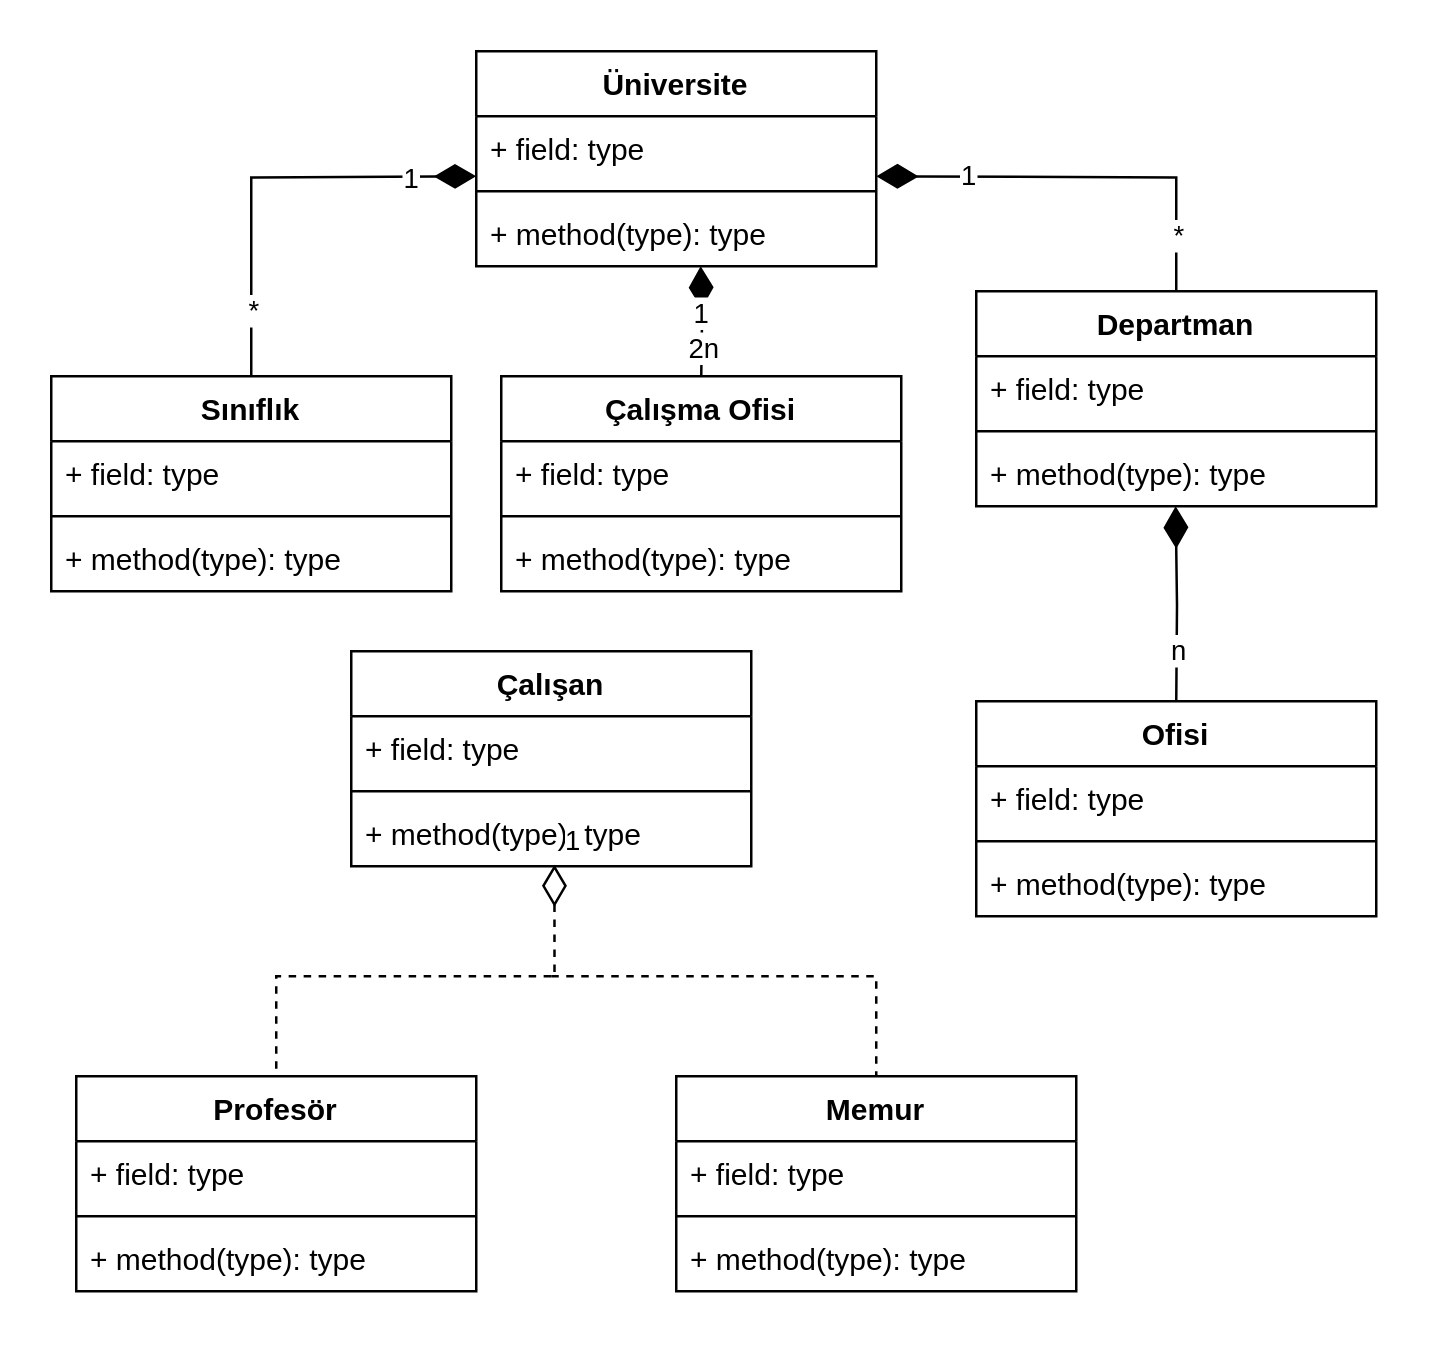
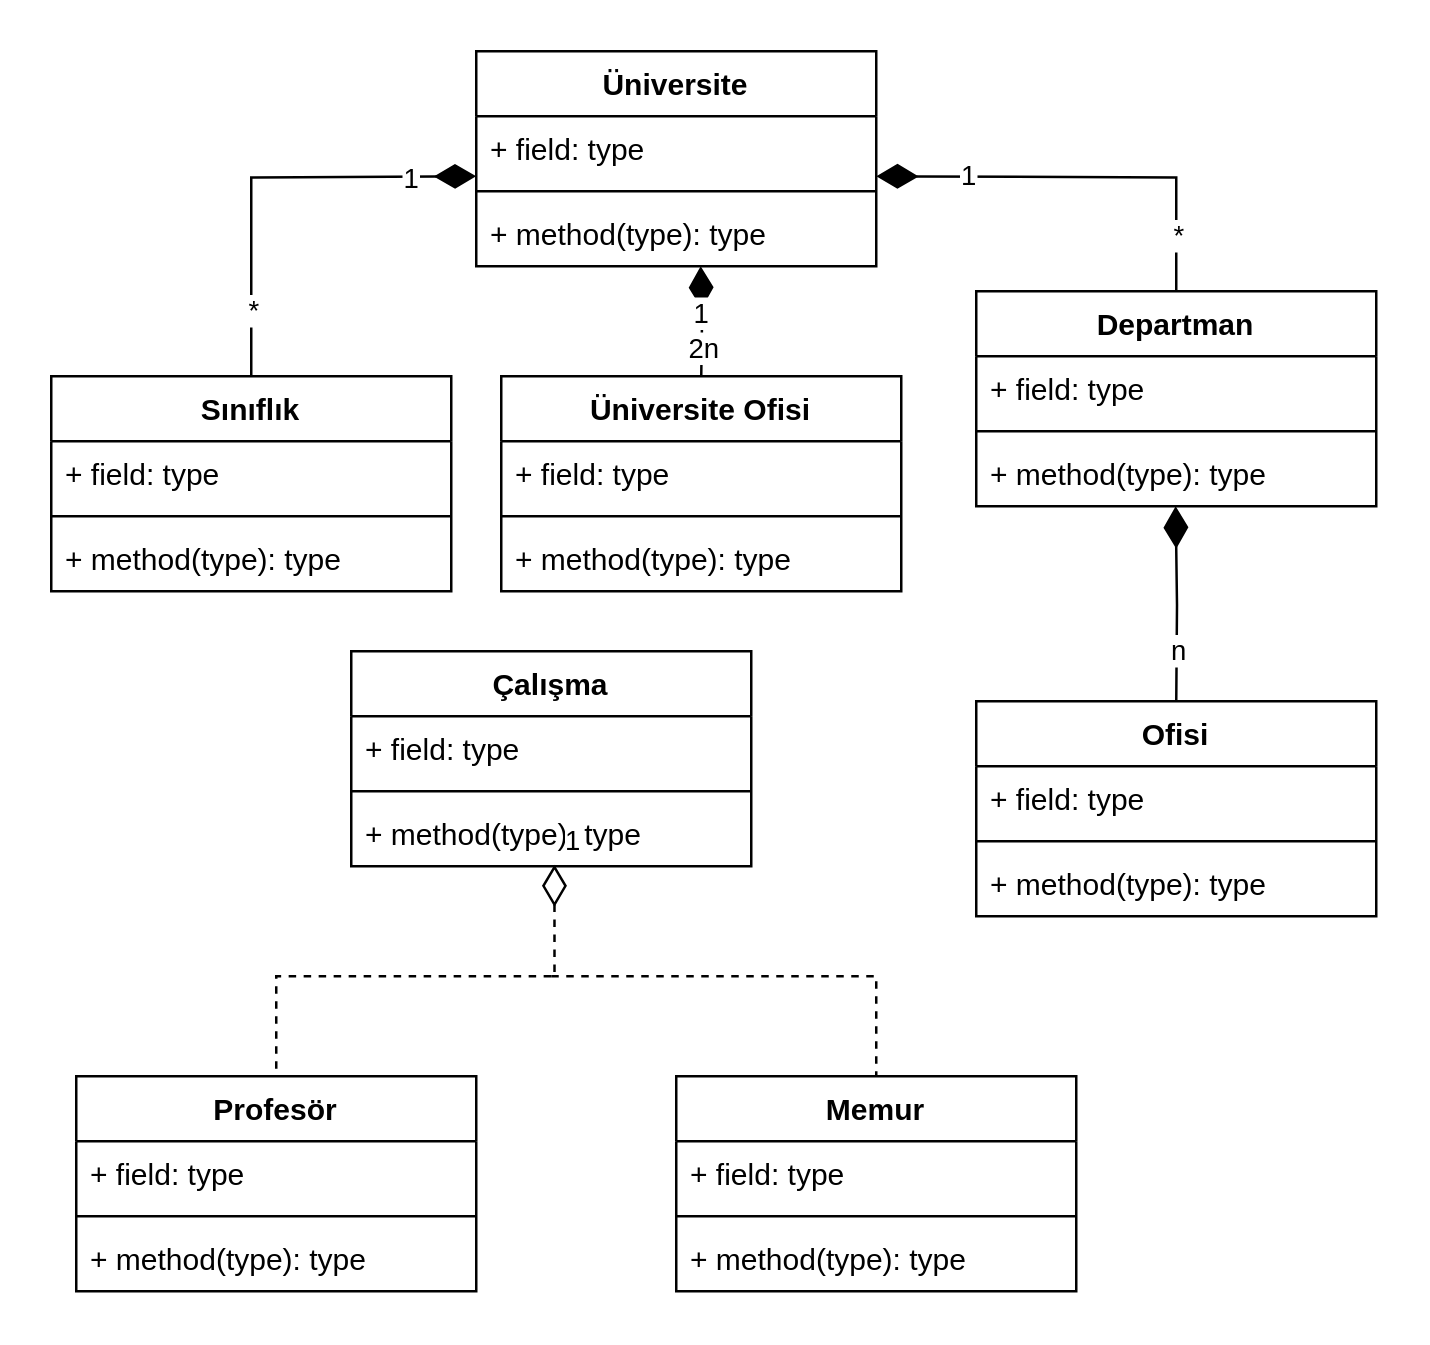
node "Çalışma Ofisi": label "Çalışma Ofisi" -> "Üniversite Ofisi"
node "Çalışan": label "Çalışan" -> "Çalışma"
